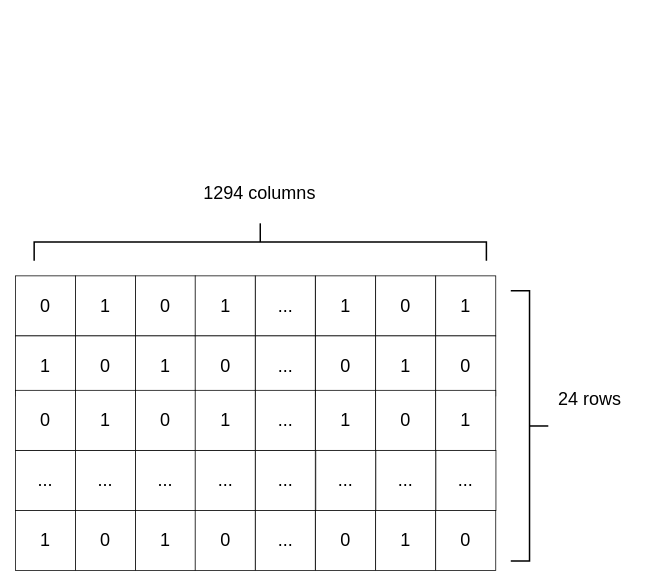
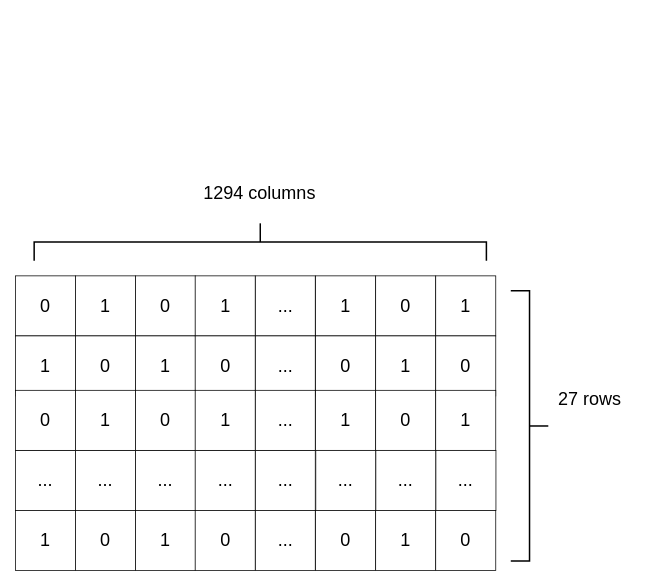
node "24 rows": label "24 rows" -> "27 rows"
